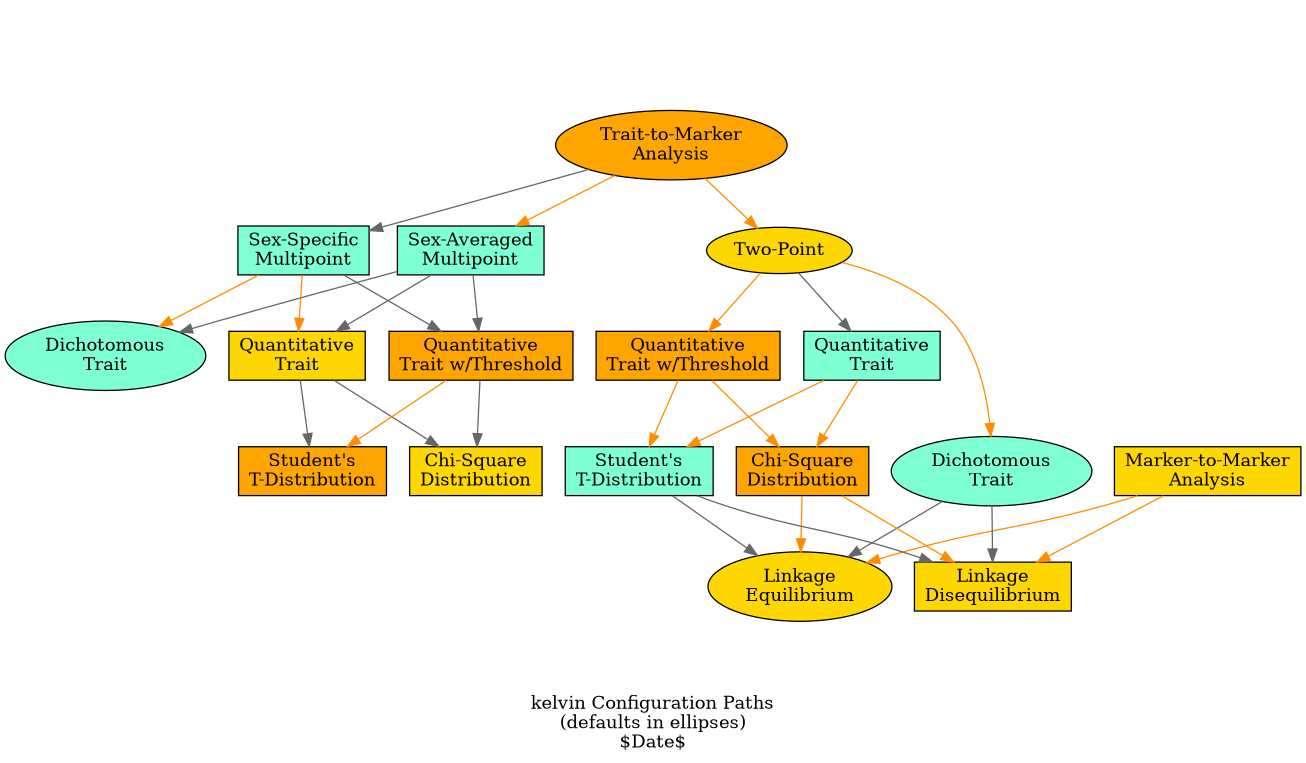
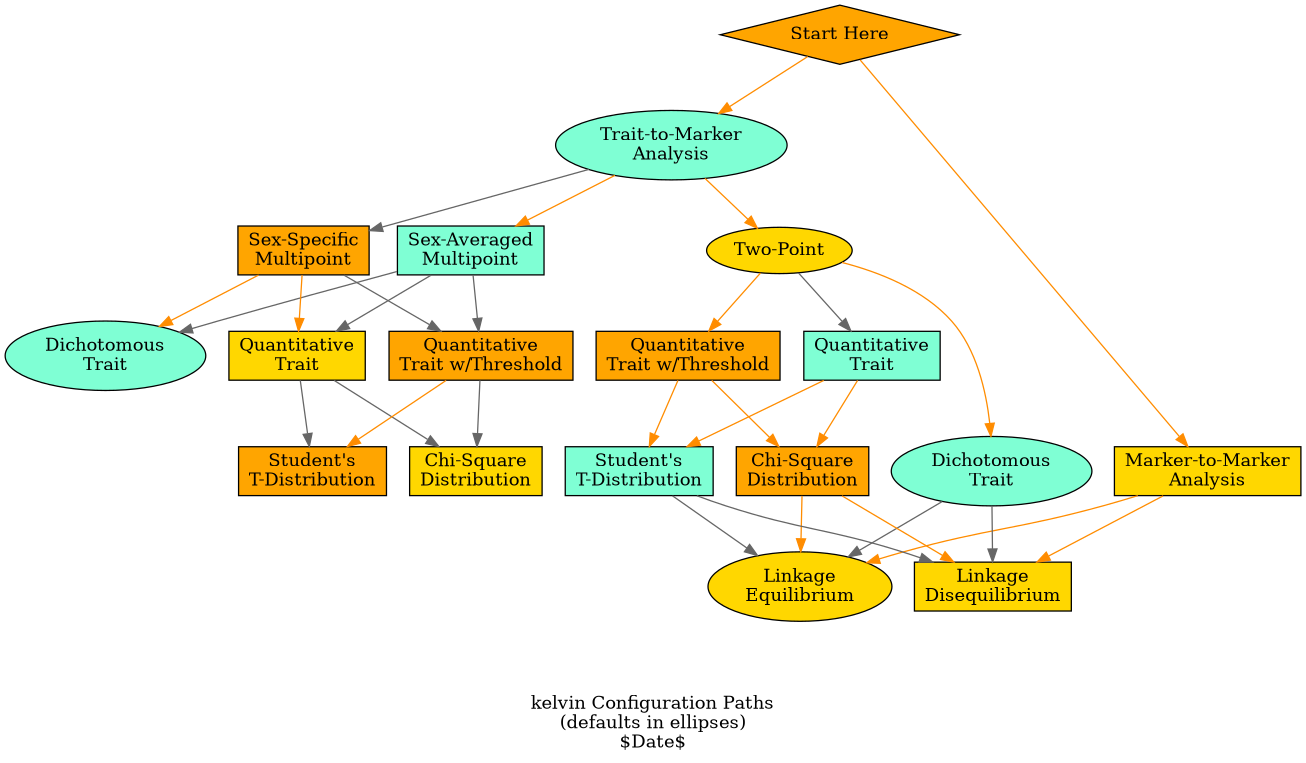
node "Start Here": added
node "Trait-to-Marker Analysis": fillcolor orange -> aquamarine
node "Sex-Specific Multipoint": fillcolor aquamarine -> orange
